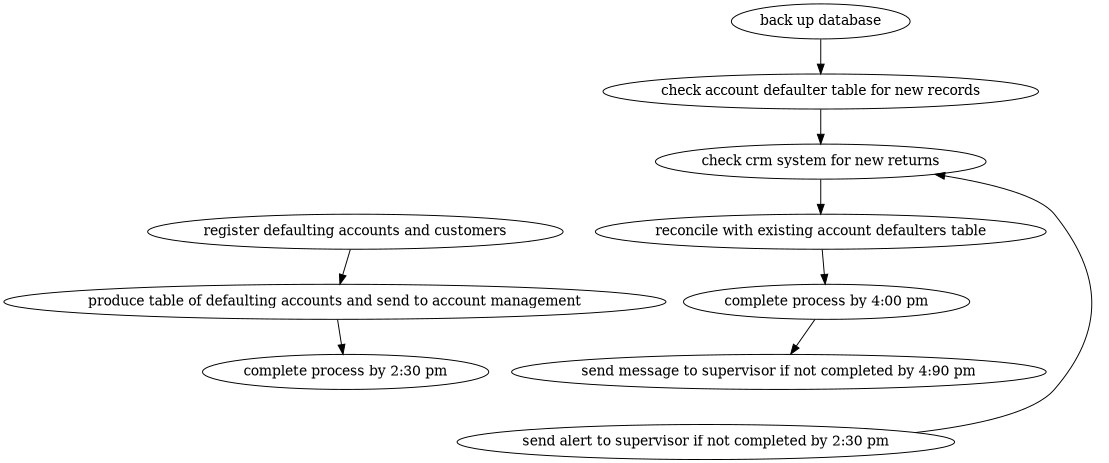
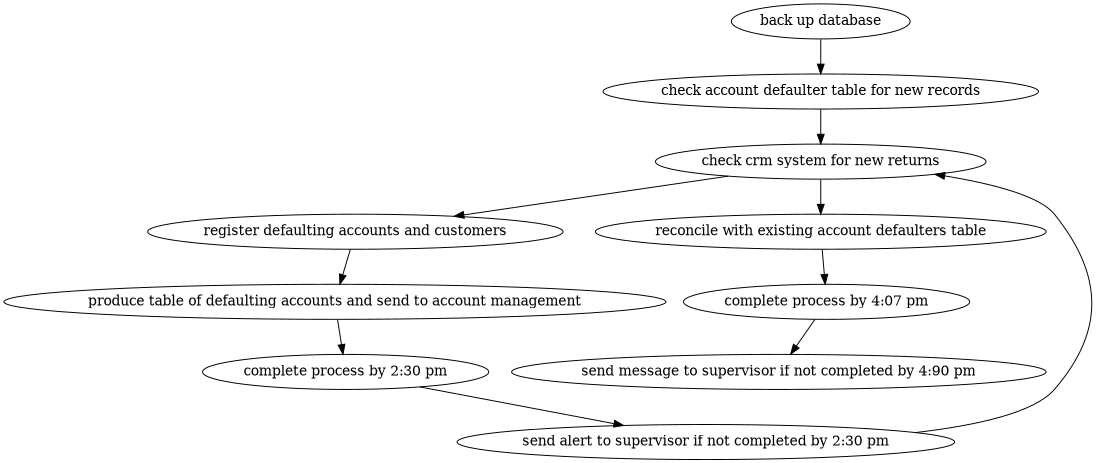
edge "check crm system for new returns" -> "register defaulting accounts and customers": added
node "complete process by 4:00 pm": label "complete process by 4:00 pm" -> "complete process by 4:07 pm"
edge "complete process by 2:30 pm" -> "send alert to supervisor if not completed by 2:30 pm": added
